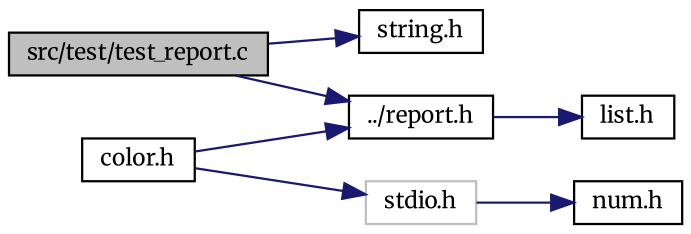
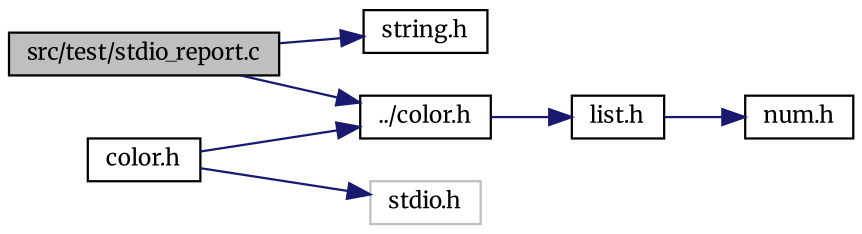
node "src/test/test_report.c": label "src/test/test_report.c" -> "src/test/stdio_report.c"
node "../report.h": label "../report.h" -> "../color.h"
edge "stdio.h" -> "num.h": now "list.h" -> "num.h"
